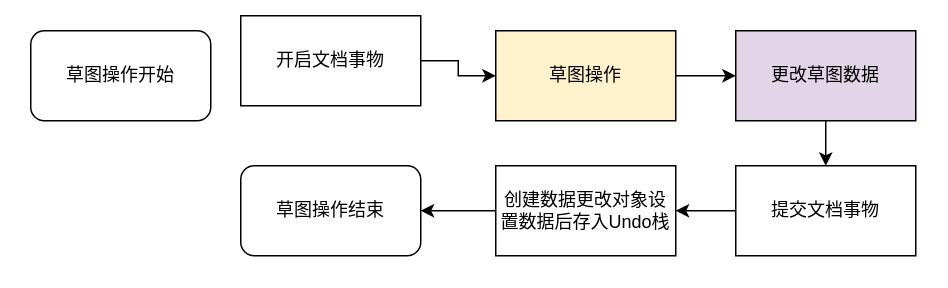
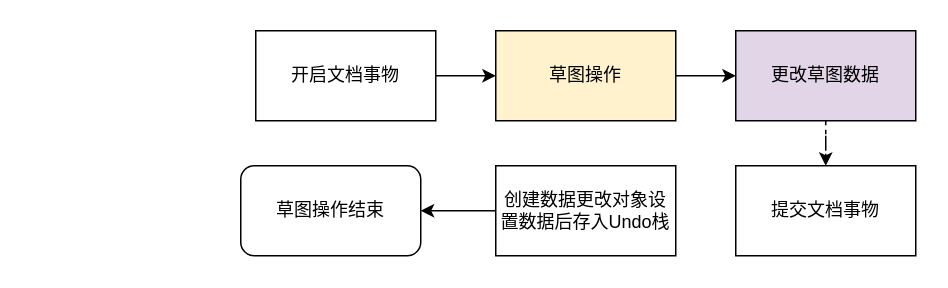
node "开启文档事物": moved (331, 61) -> (346, 76)
node "草图操作开始": removed
edge "更改草图数据" -> "提交文档事物": style solid -> dashed
edge "提交文档事物" -> "创建数据更改对象设置数据后存入Undo栈": removed
